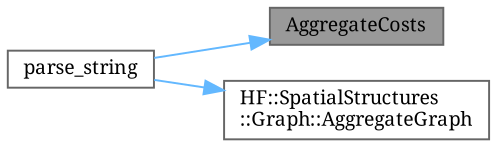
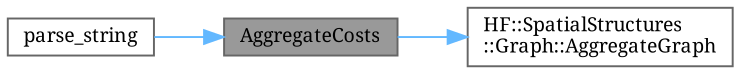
edge "parse_string" -> "HF::SpatialStructures ::Graph::AggregateGraph": now "AggregateCosts" -> "HF::SpatialStructures ::Graph::AggregateGraph"
